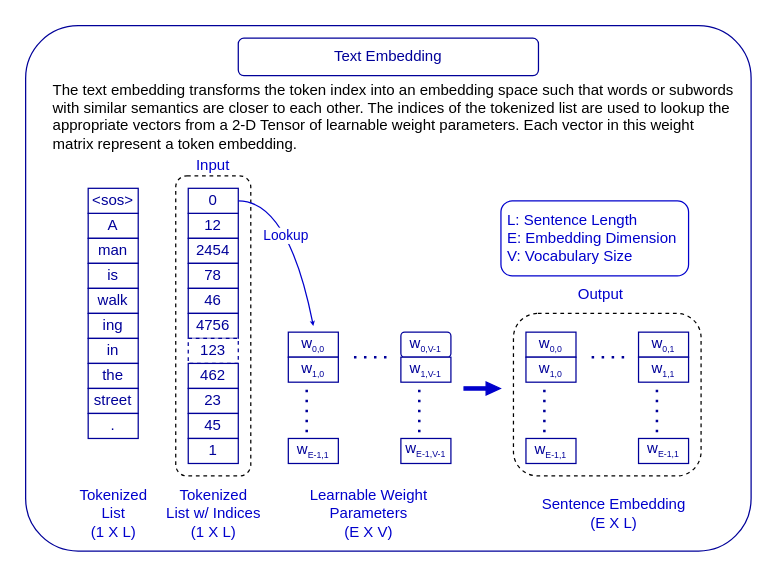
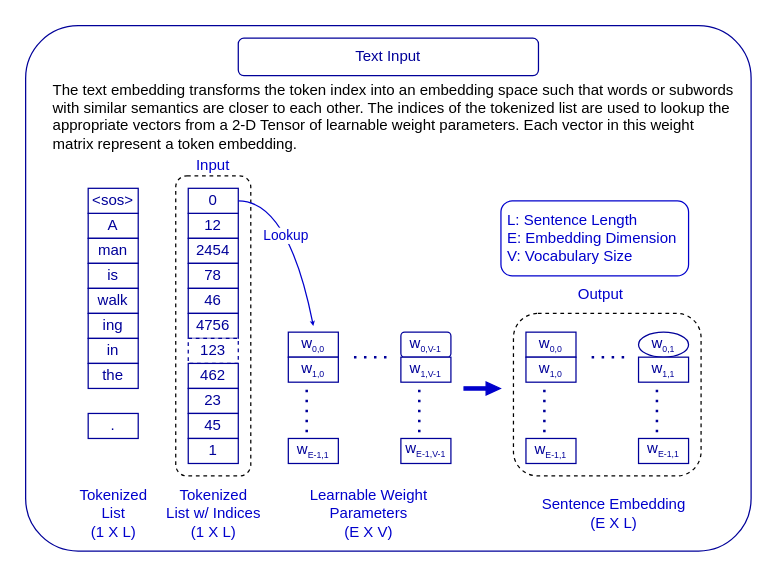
node "Text Embedding": label "Text Embedding" -> "Text Input"
node "w0,1": shape rectangle -> ellipse
node "street": removed
